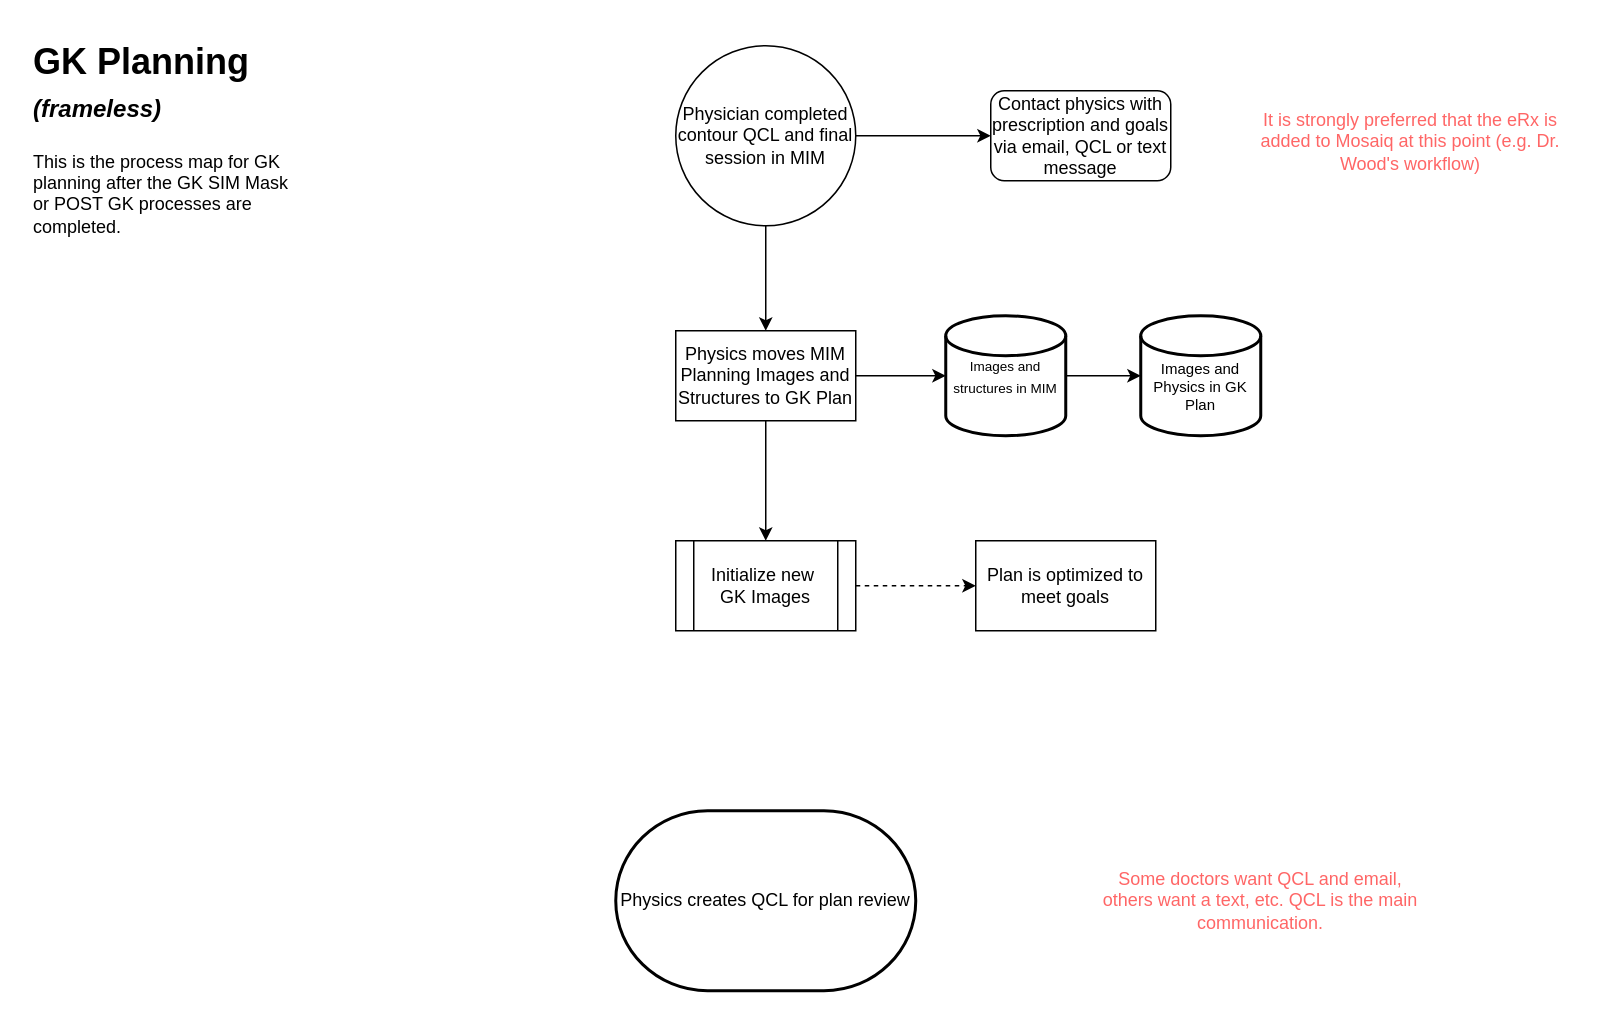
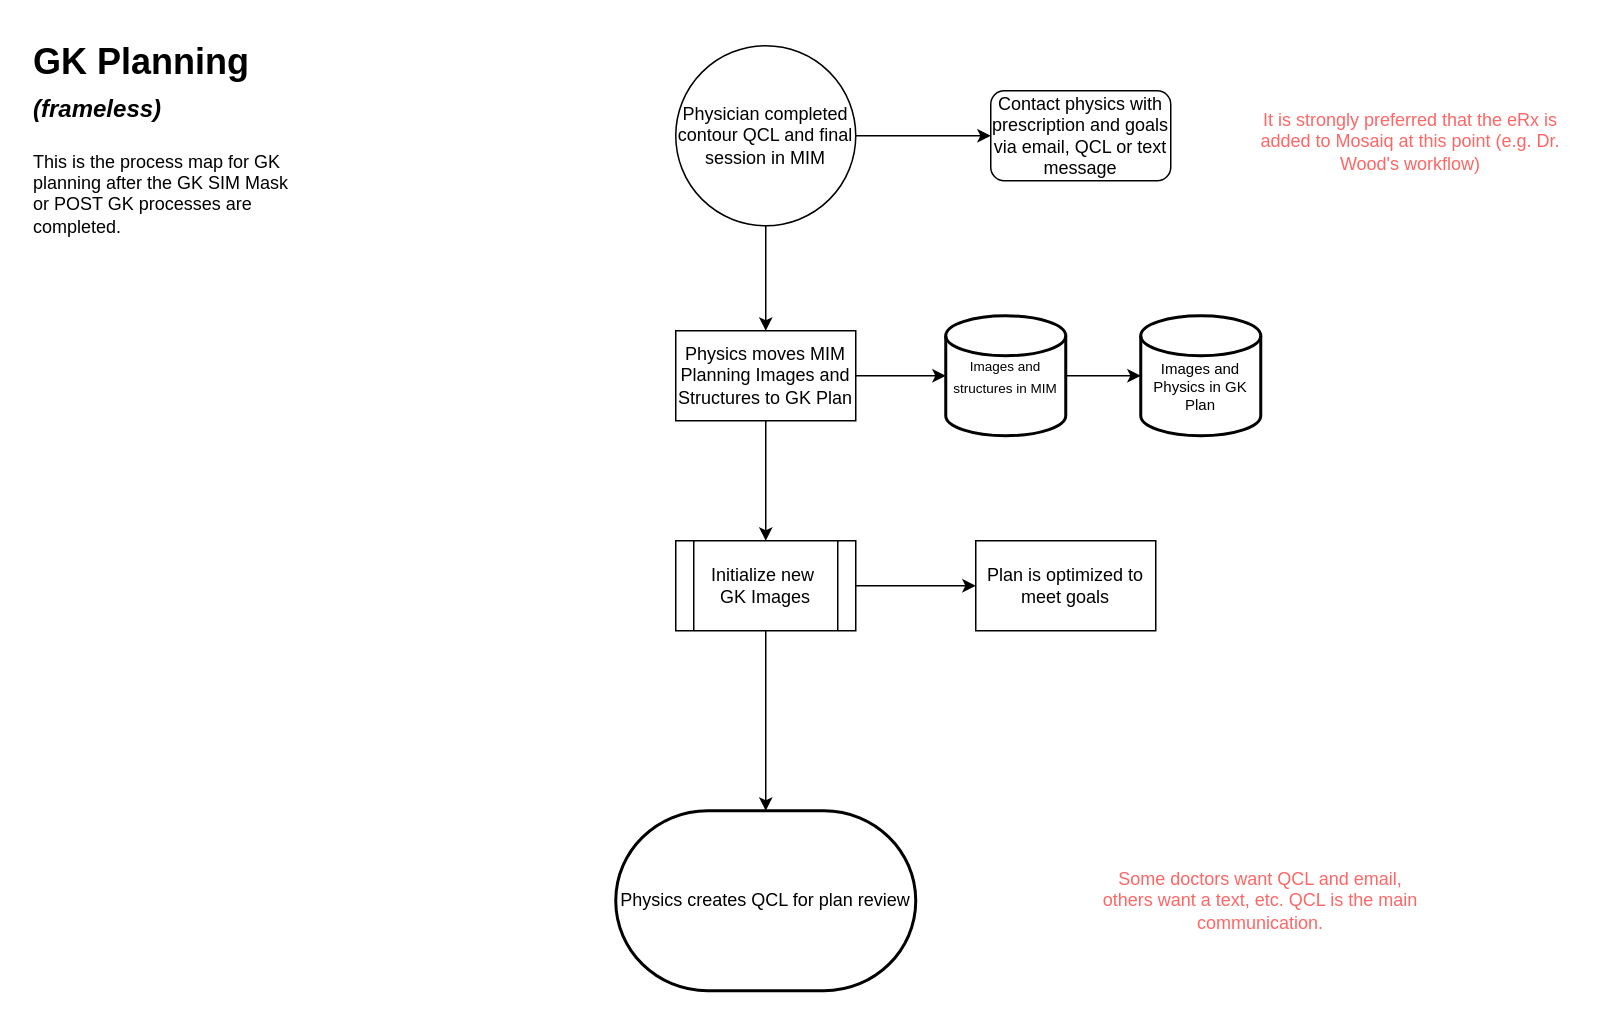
edge "Initialize new GK Images" -> "Plan is optimized to meet goals": style dashed -> solid
edge "Initialize new GK Images" -> "Physics creates QCL for plan review": added
